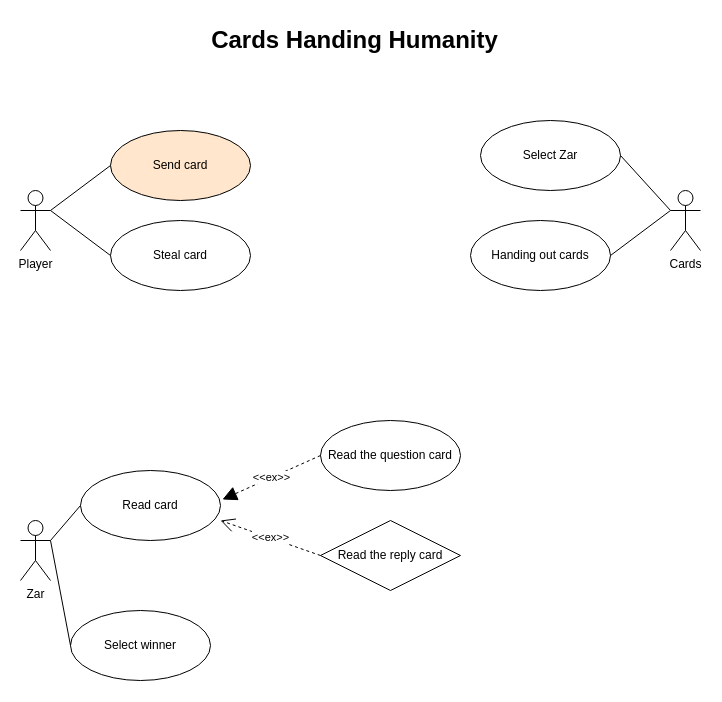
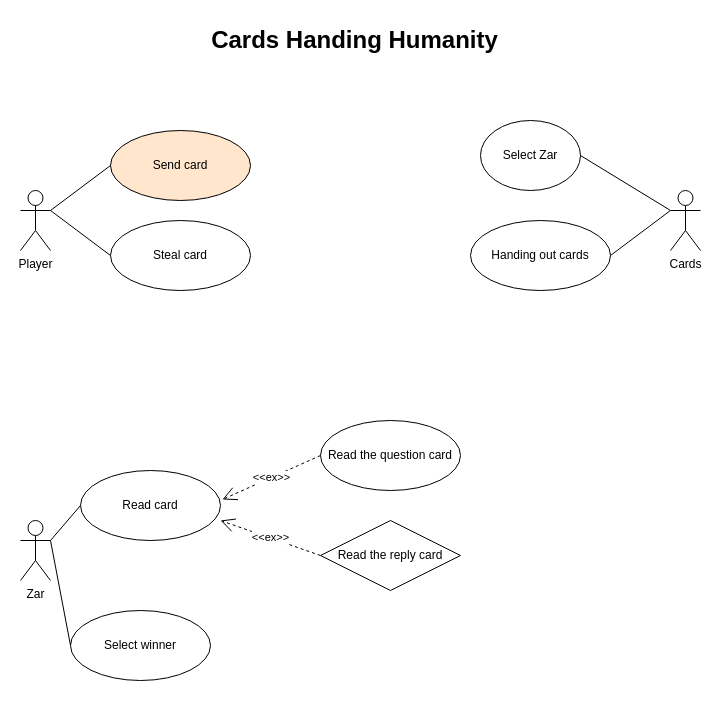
node "Select Zar": size 140x70 -> 100x70
edge "Read the question card" -> "Read card": arrowhead block -> open
